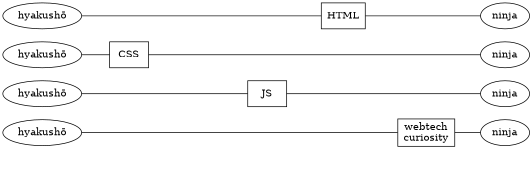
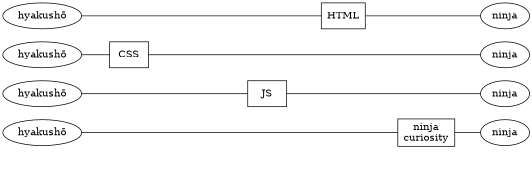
node "webtech curiosity": label "webtech curiosity" -> "ninja curiosity"
